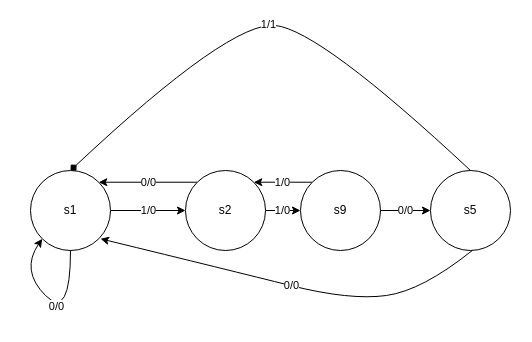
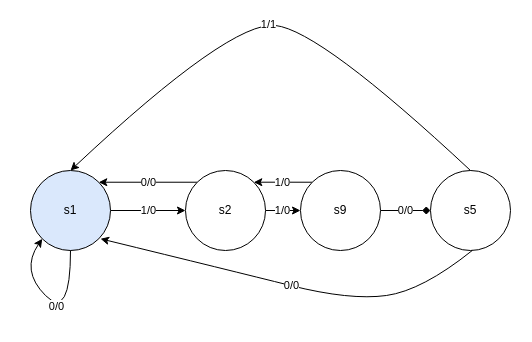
edge "s5" -> "s1": arrowhead diamond -> classic
node "s1": fillcolor #ffffff -> #dae8fc
edge "s9" -> "s5": arrowhead classic -> diamond
